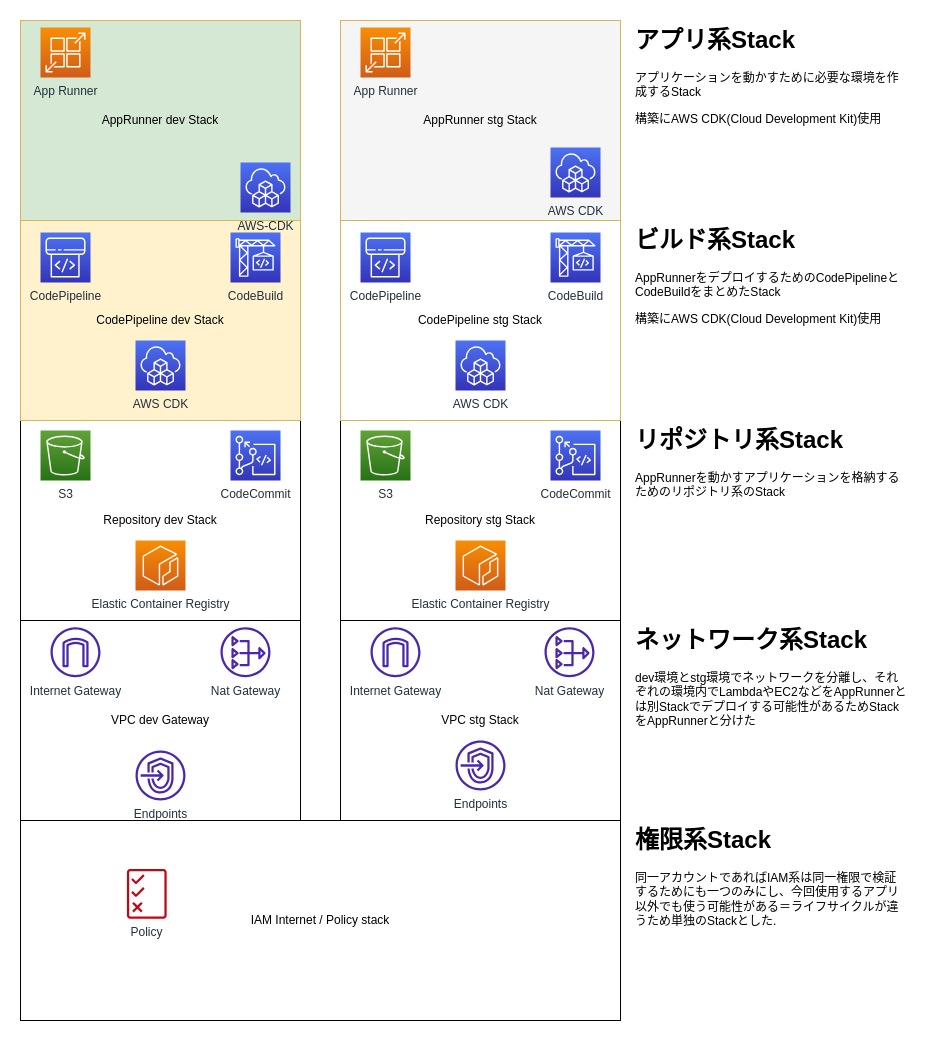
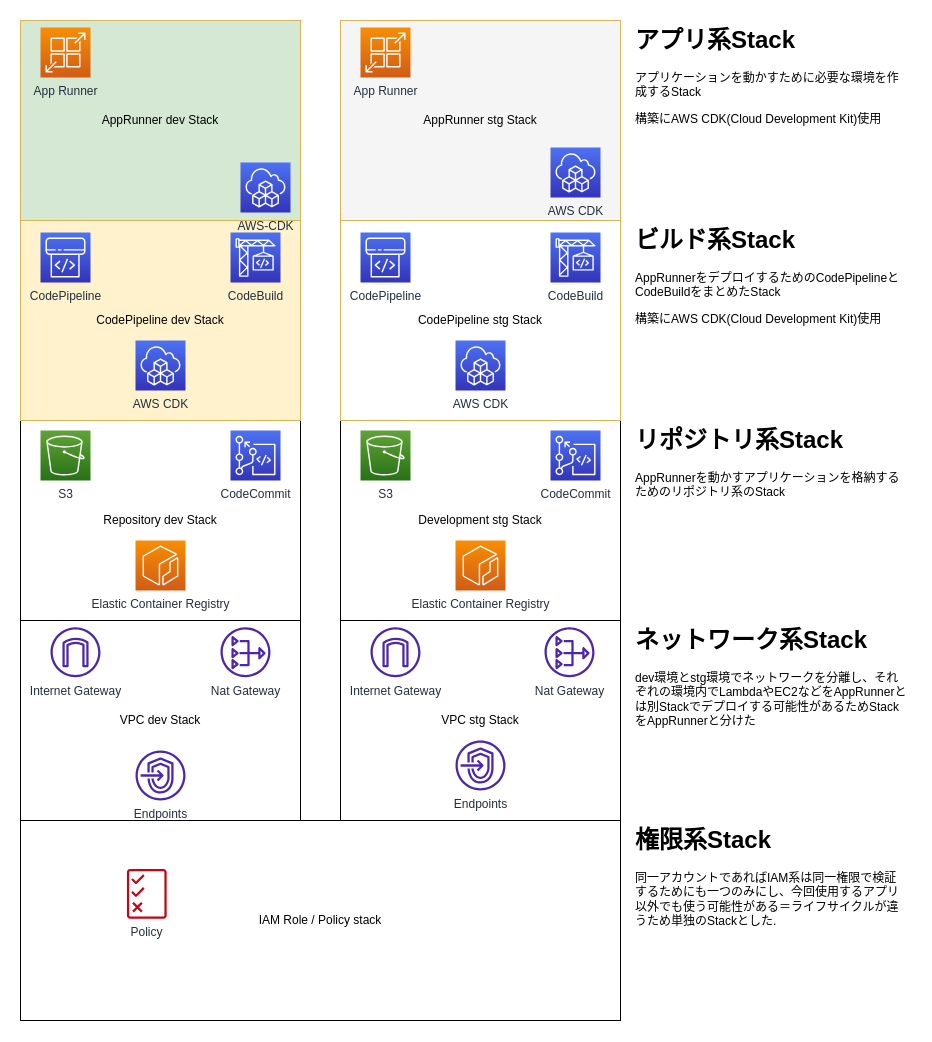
node "Repository stg Stack": label "Repository stg Stack" -> "Development stg Stack"
node "VPC dev Gateway": label "VPC dev Gateway" -> "VPC dev Stack"
node "IAM Internet / Policy stack": label "IAM Internet / Policy stack" -> "IAM Role / Policy stack"
